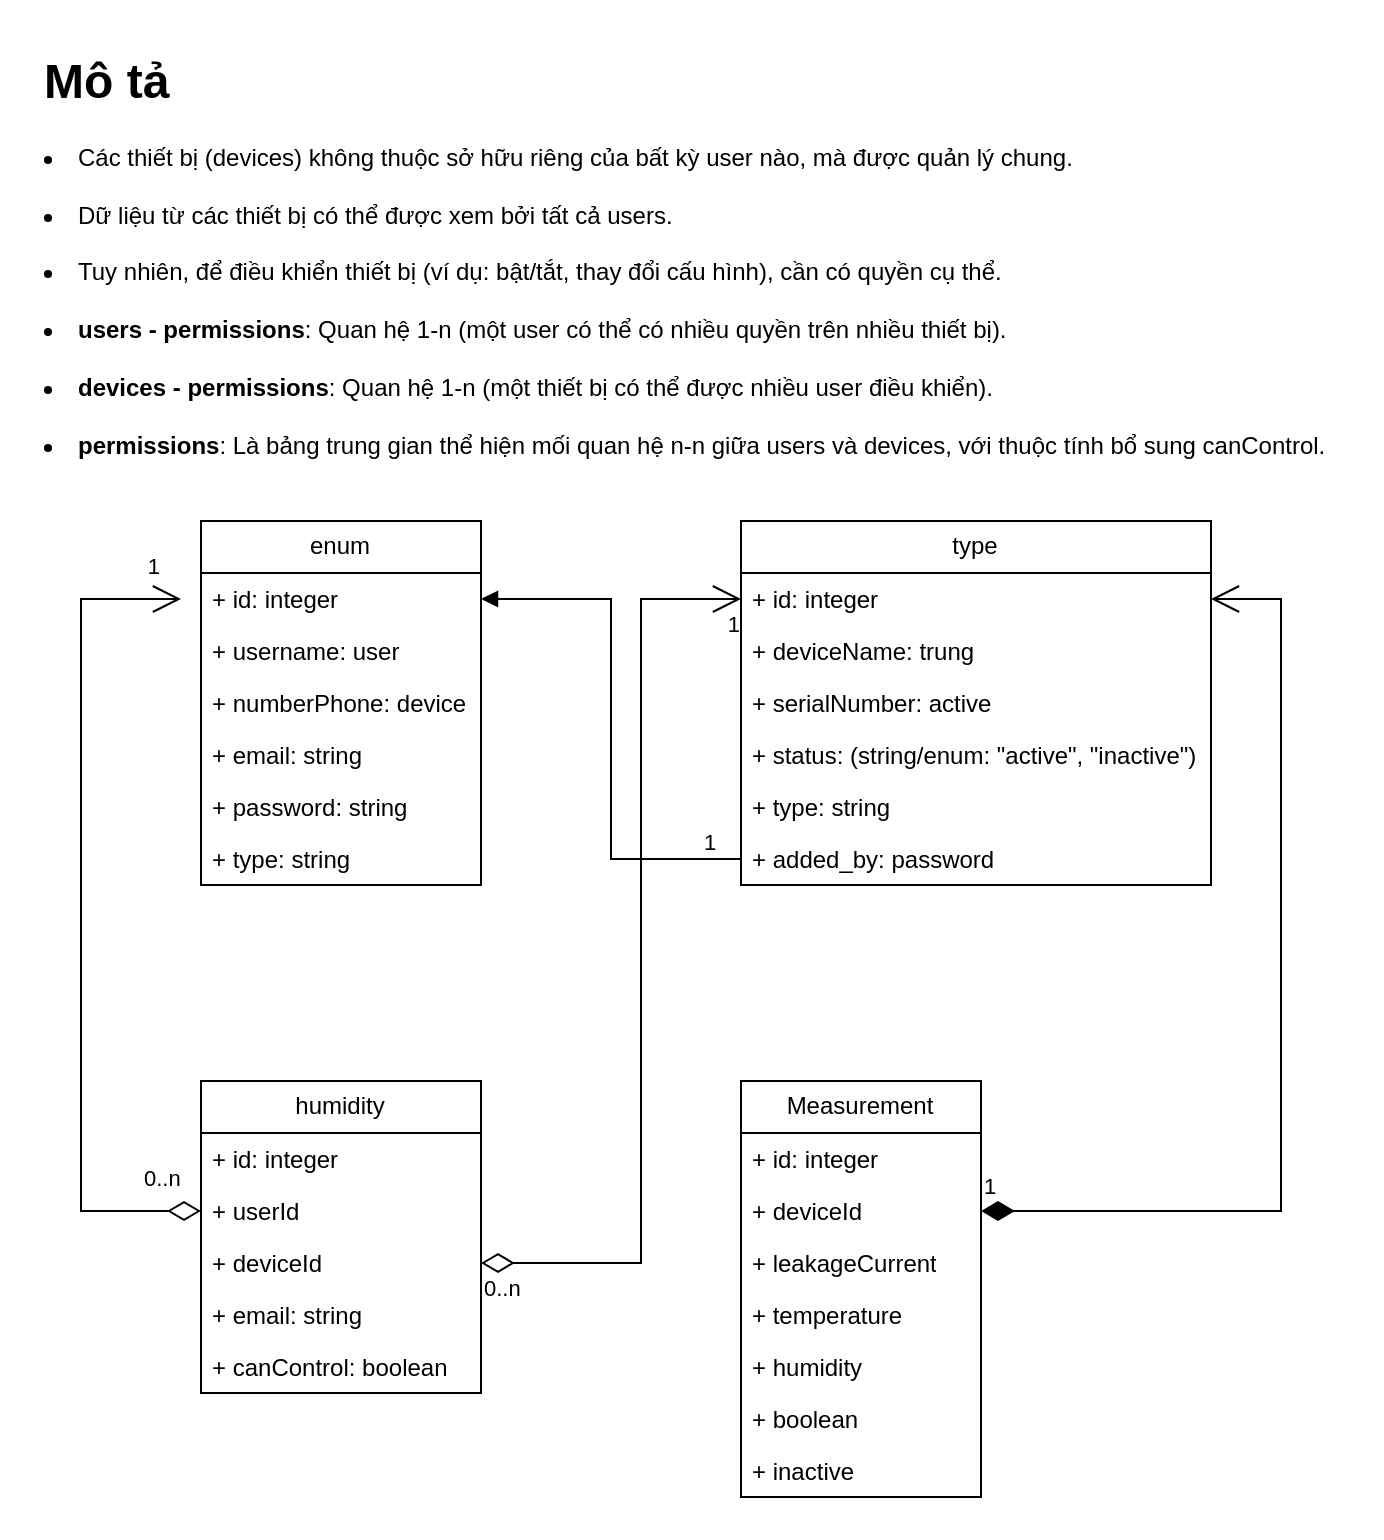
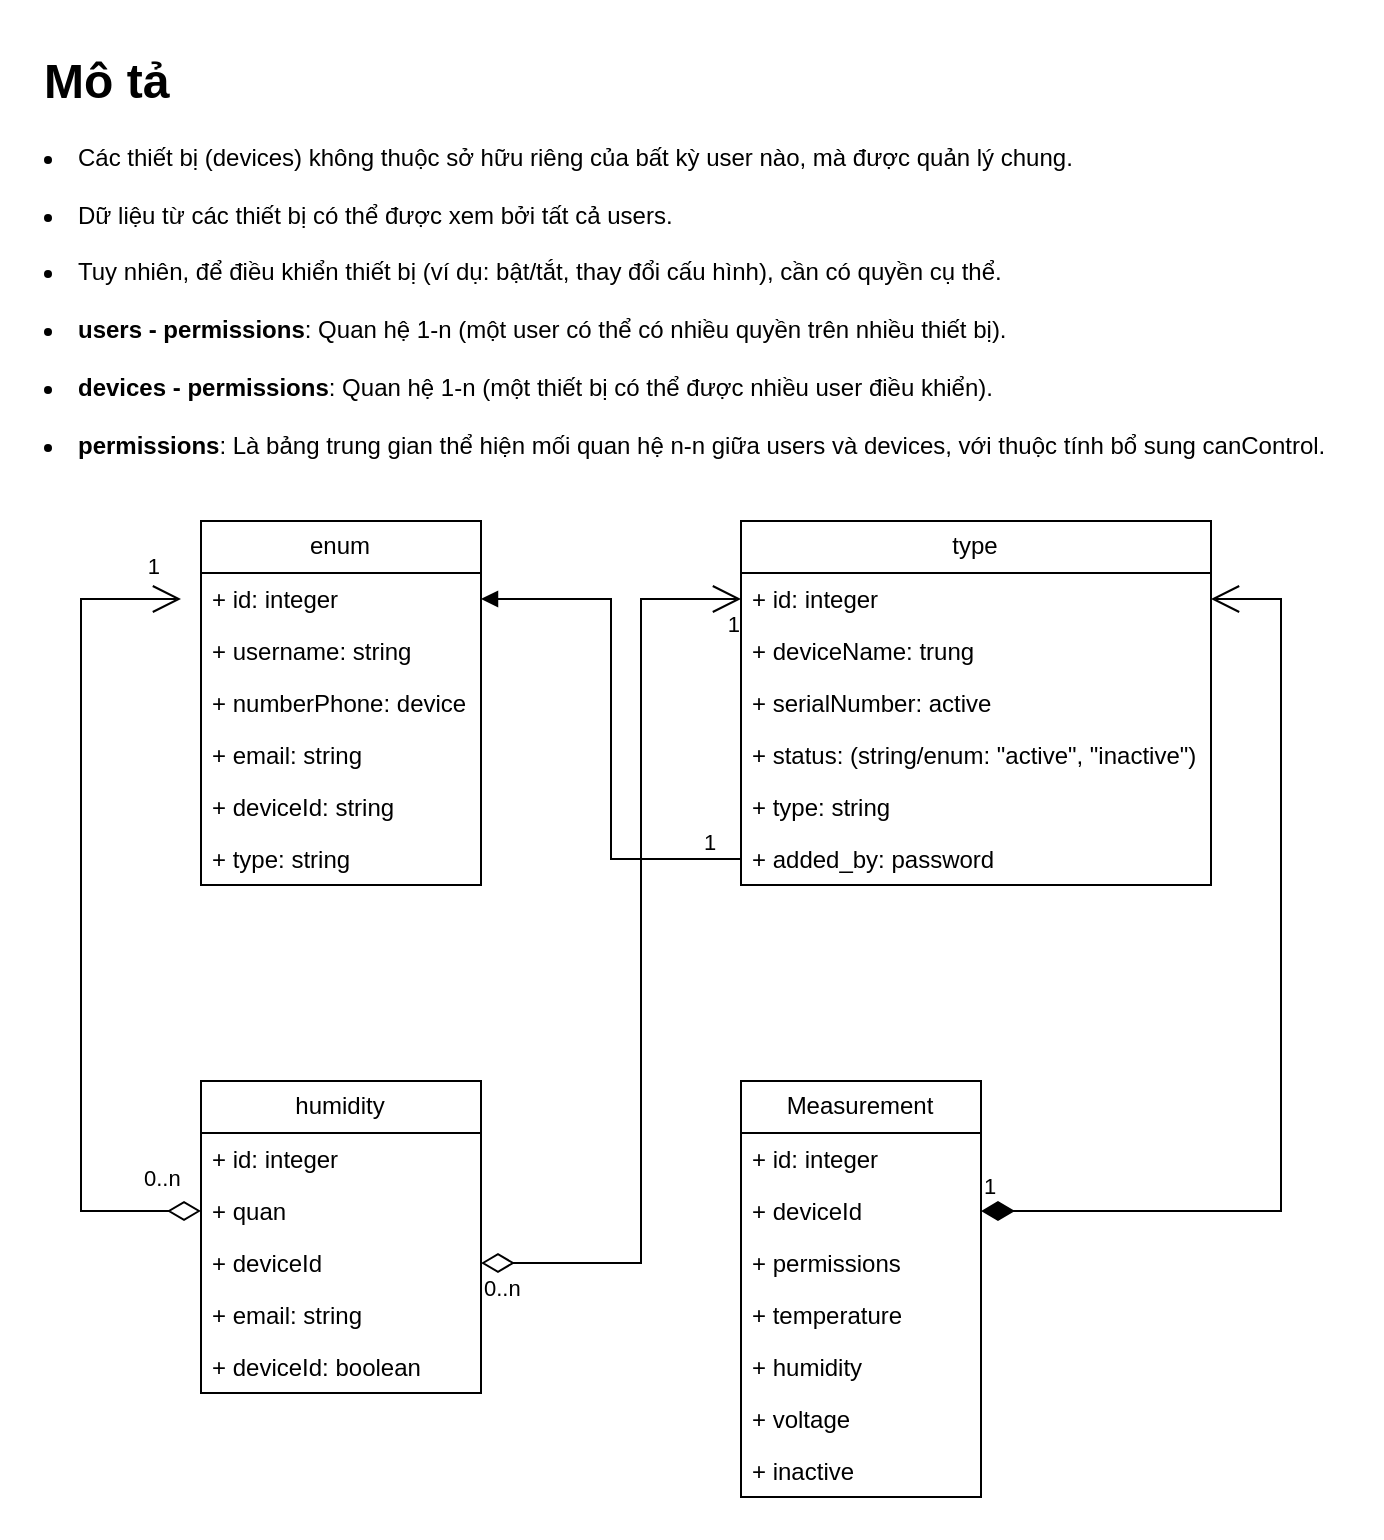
node "+ username: user": label "+ username: user" -> "+ username: string"
node "+ password: string": label "+ password: string" -> "+ deviceId: string"
node "+ userId": label "+ userId" -> "+ quan"
node "+ leakageCurrent": label "+ leakageCurrent" -> "+ permissions"
node "+ canControl: boolean": label "+ canControl: boolean" -> "+ deviceId: boolean"
node "+ boolean": label "+ boolean" -> "+ voltage"
